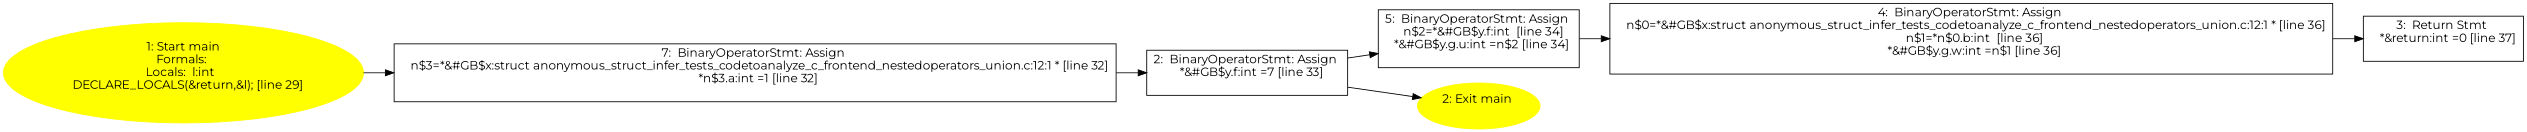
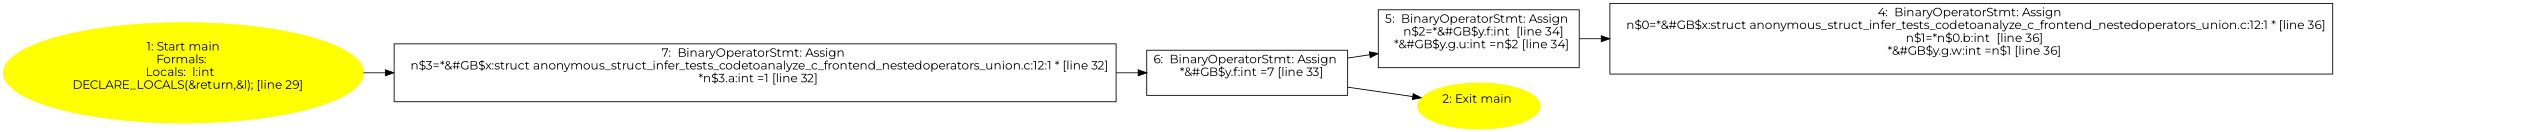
node "3:  Return Stmt *&return:int =0 [line 37]": removed
node "2:  BinaryOperatorStmt: Assign *&#GB$y.f:int =7 [line 33]": label "2:  BinaryOperatorStmt: Assign *&#GB$y.f:int =7 [line 33]" -> "6:  BinaryOperatorStmt: Assign *&#GB$y.f:int =7 [line 33]"
